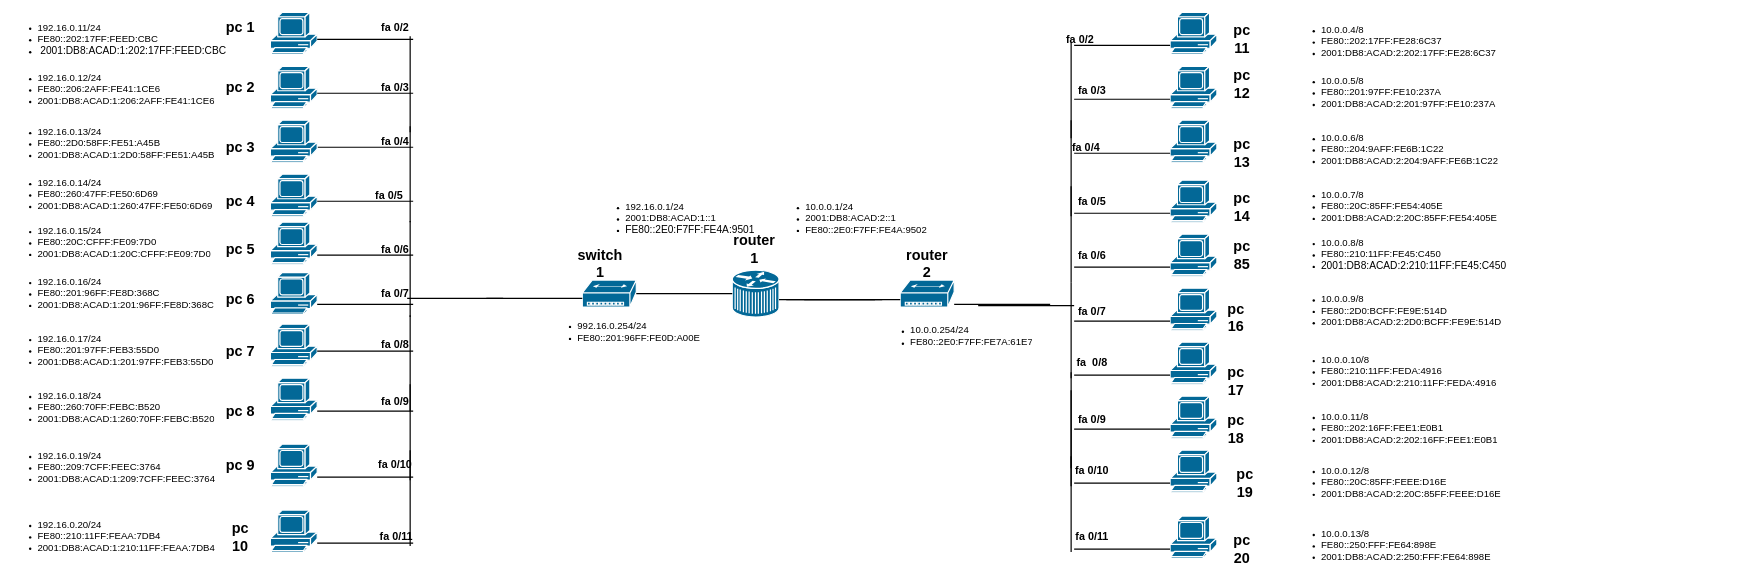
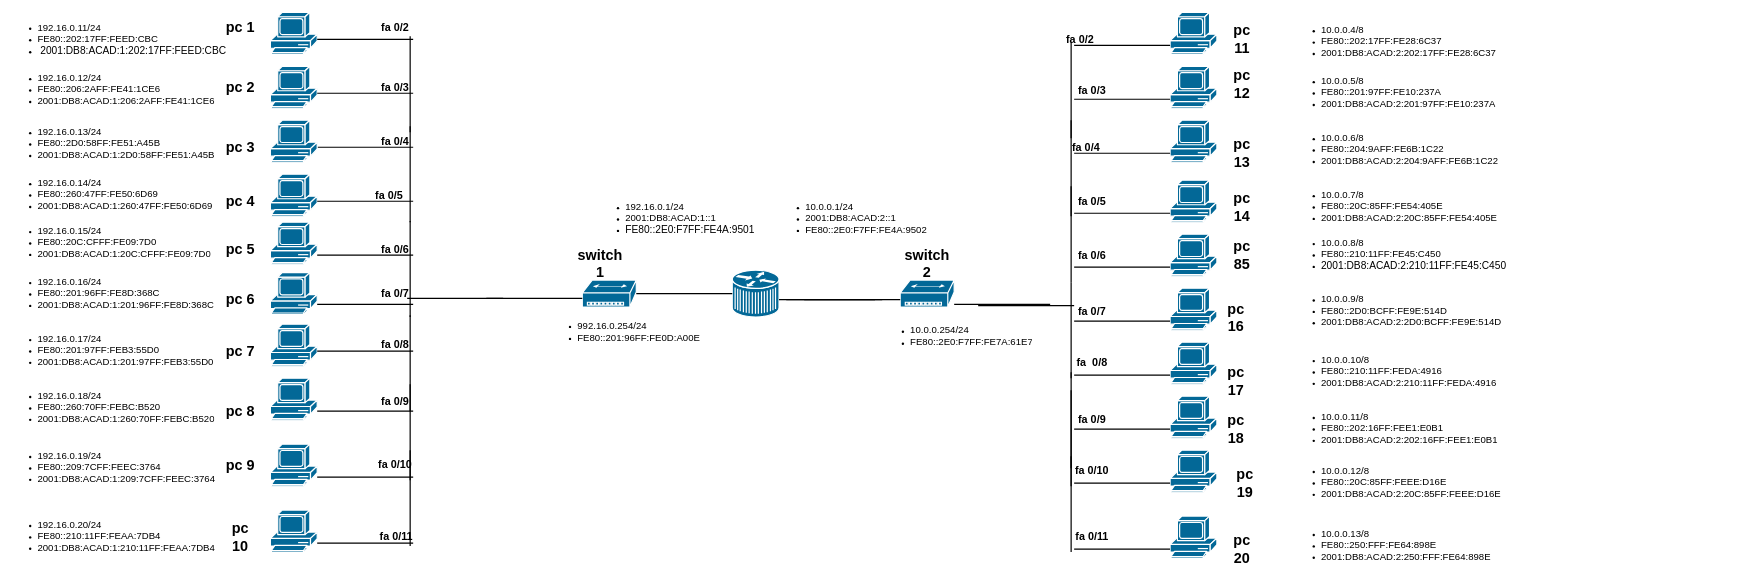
node "router 1": removed
node "router 2": label "router 2" -> "switch 2"
